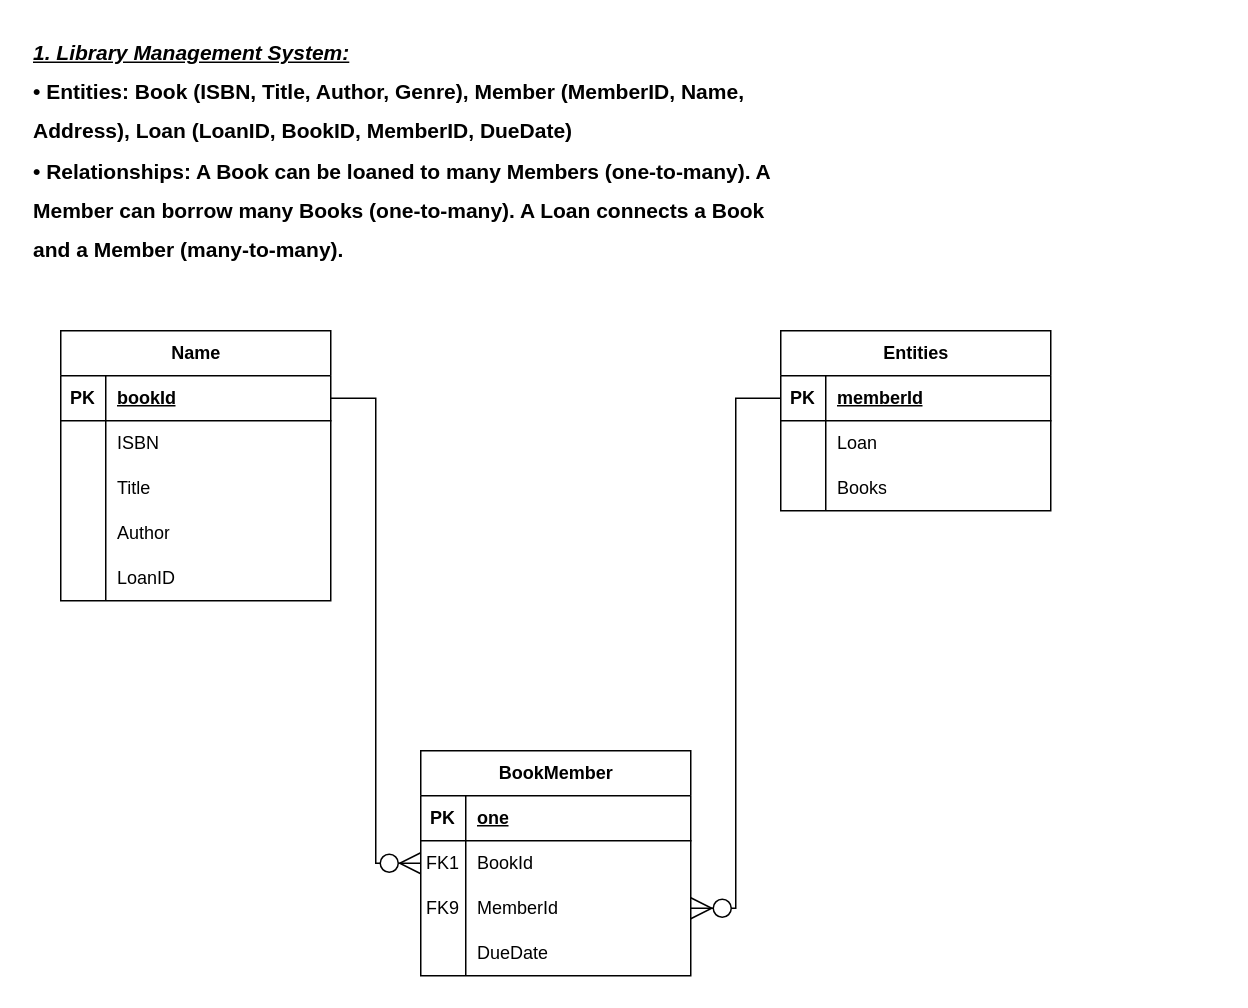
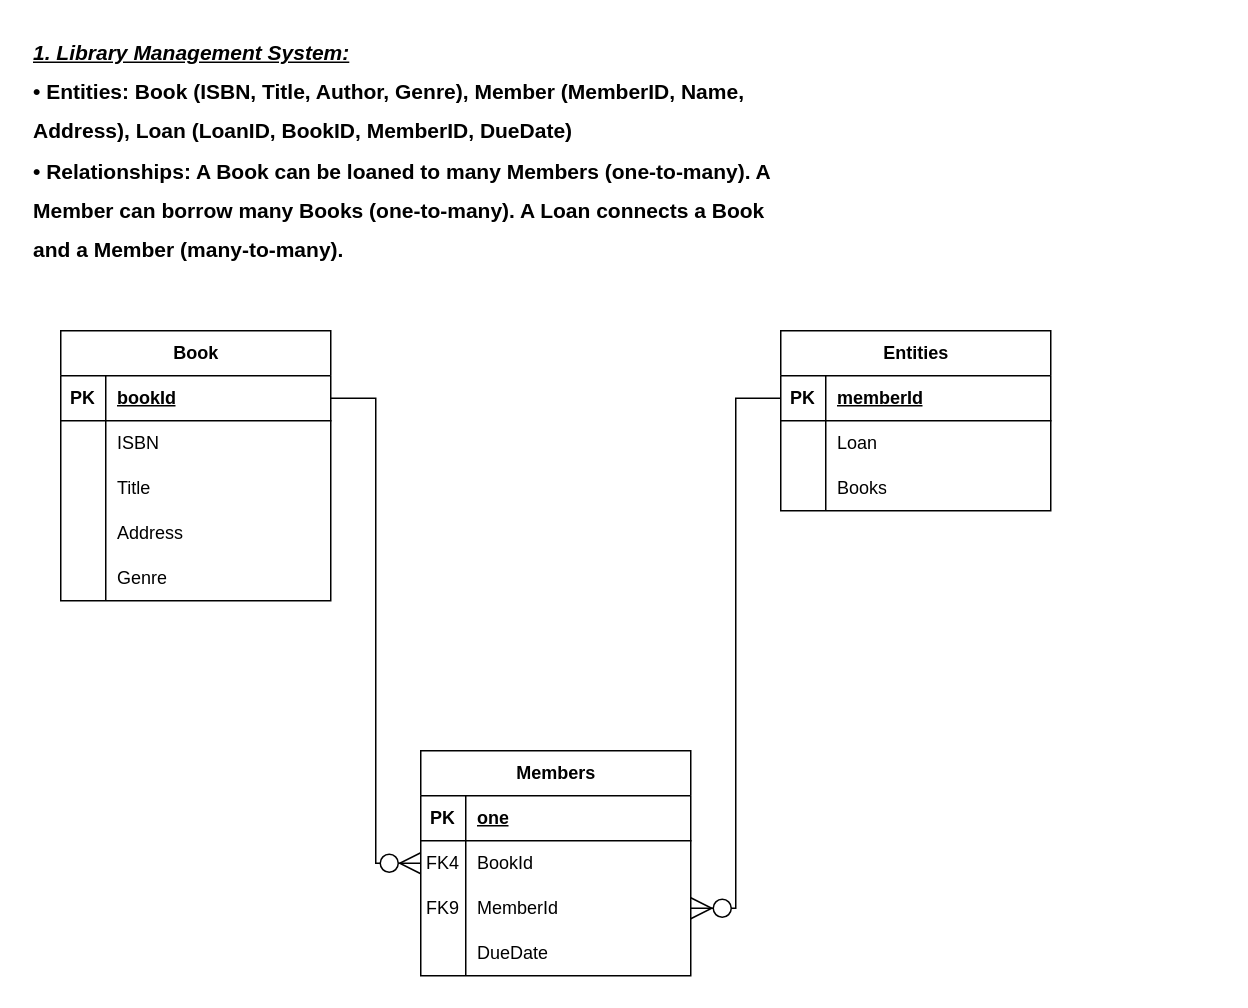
node "Name": label "Name" -> "Book"
node "Author": label "Author" -> "Address"
node "LoanID": label "LoanID" -> "Genre"
node "BookMember": label "BookMember" -> "Members"
node "FK1": label "FK1" -> "FK4"
